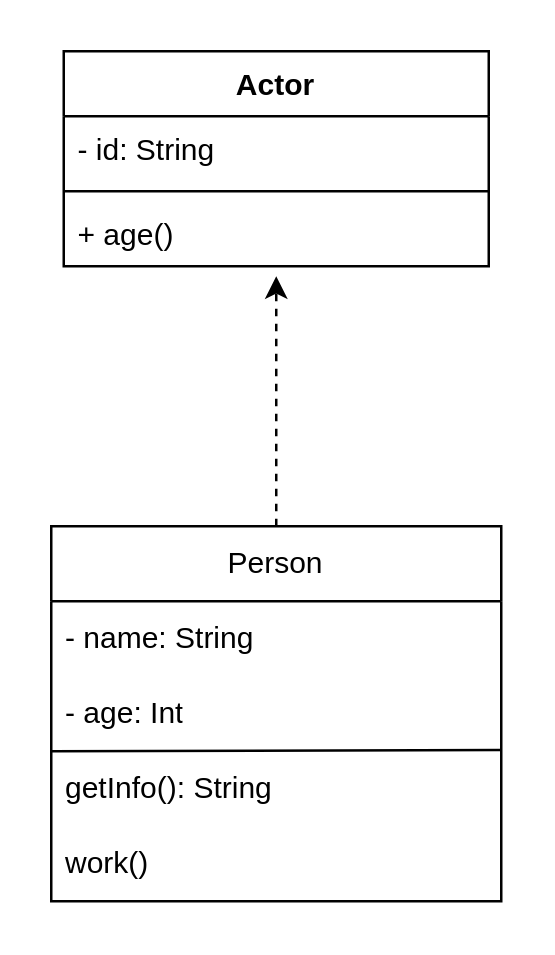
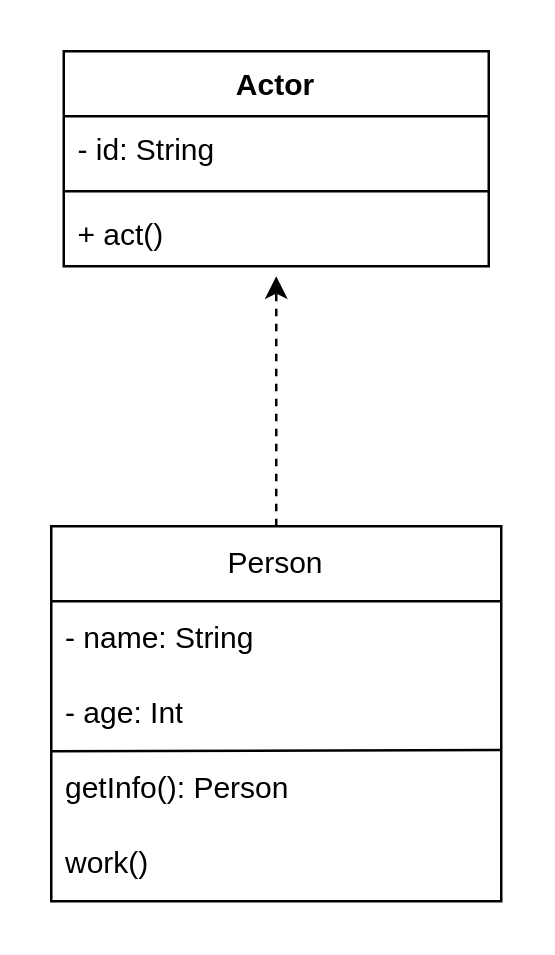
node "+ age()": label "+ age()" -> "+ act()"
node "getInfo(): String": label "getInfo(): String" -> "getInfo(): Person"
